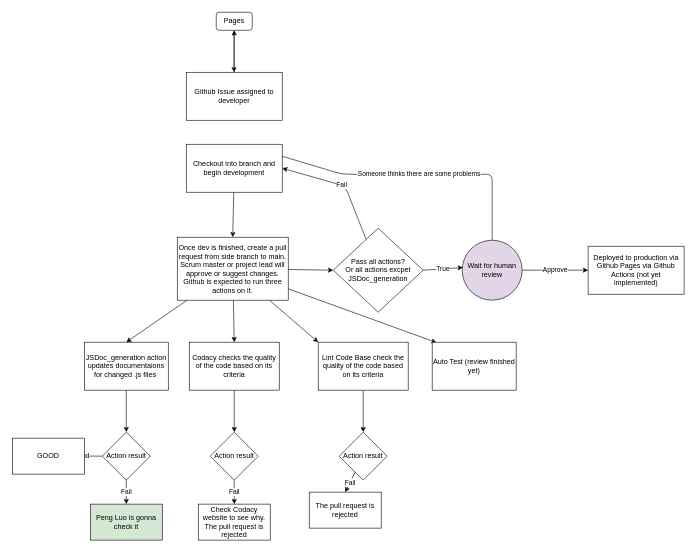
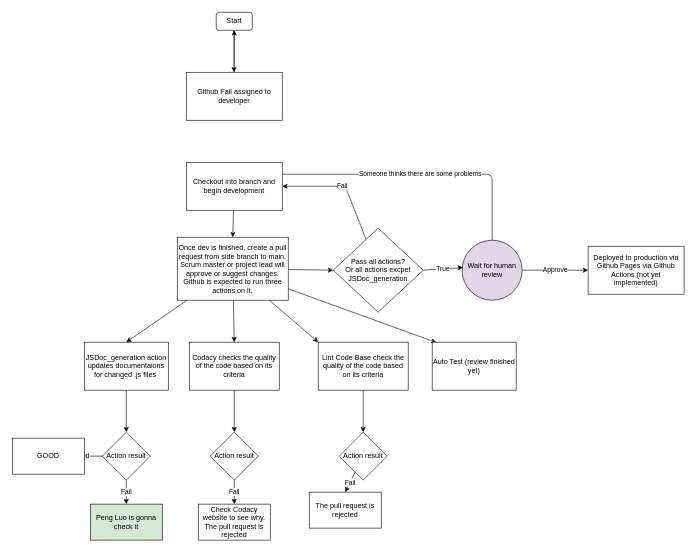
node "Pages": label "Pages" -> "Start"
node "Github Issue assigned to developer": label "Github Issue assigned to developer" -> "Github Fail assigned to developer"
node "Checkout into branch and begin development": moved (234, 168) -> (234, 186)
